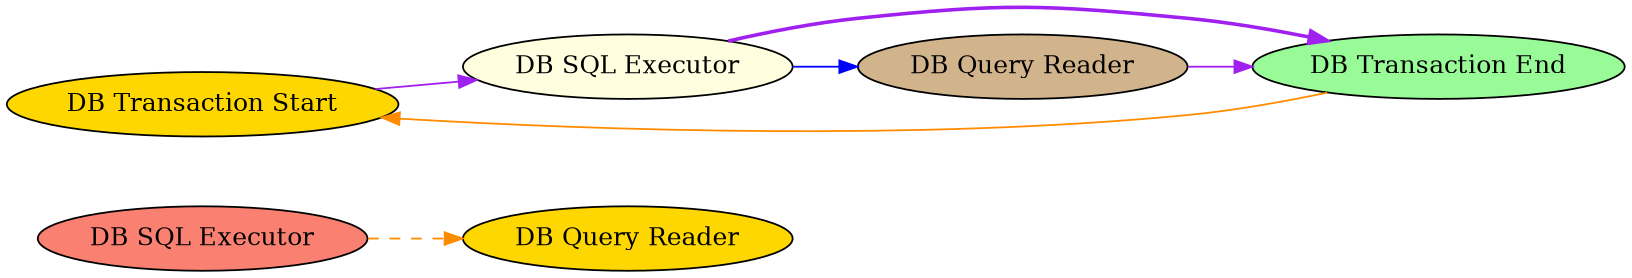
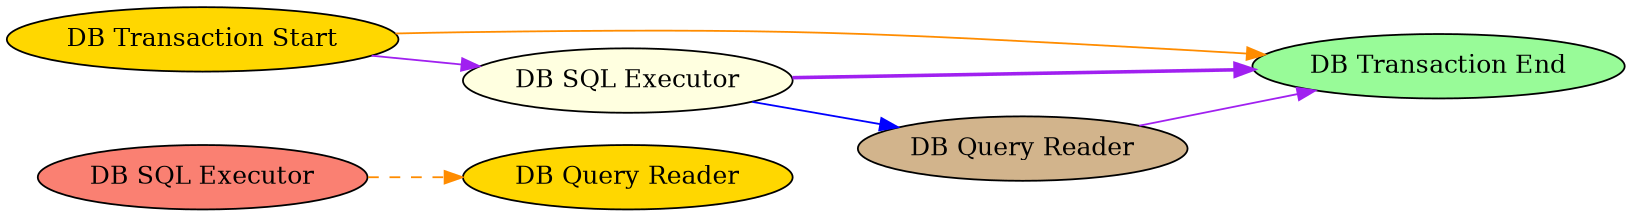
edge "DB Transaction End" -> "DB Transaction Start": reversed
